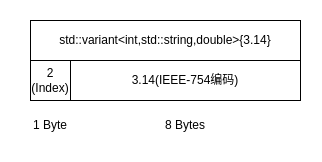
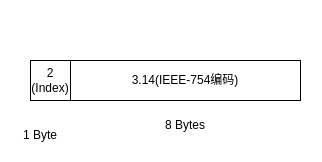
node "std::variant<int,std::string,double>{3.14}": removed
node "1 Byte": moved (51, 126) -> (41, 136)
